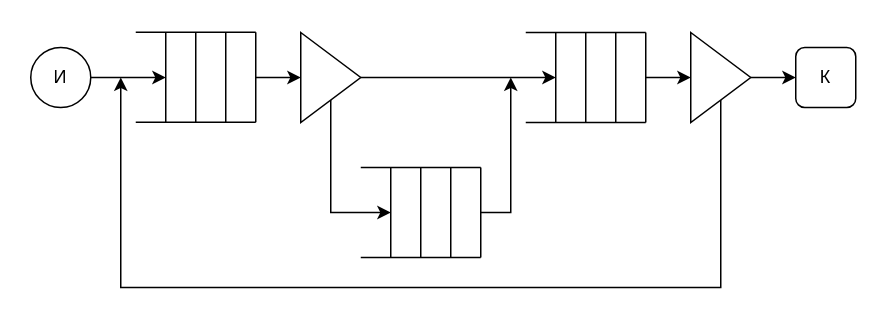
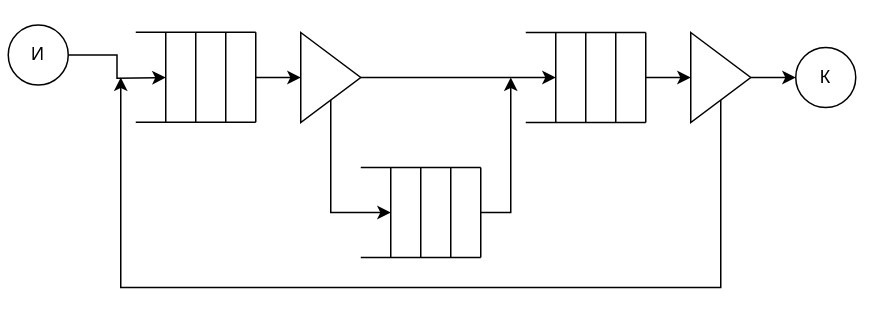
node "И": moved (61, 77) -> (38, 55)
node "К": shape rounded rectangle -> ellipse
